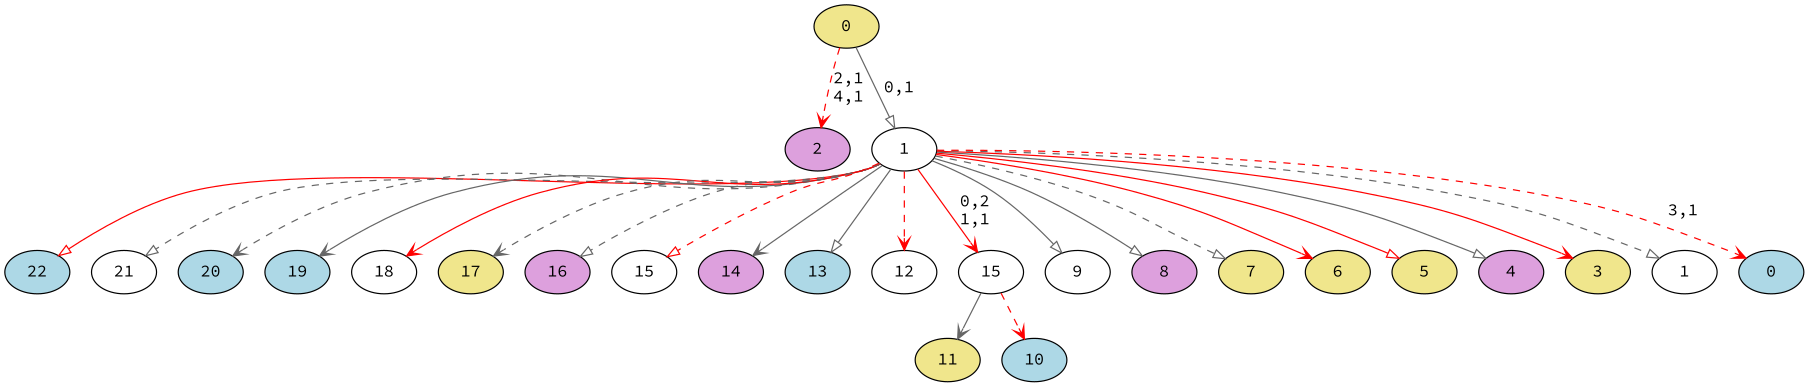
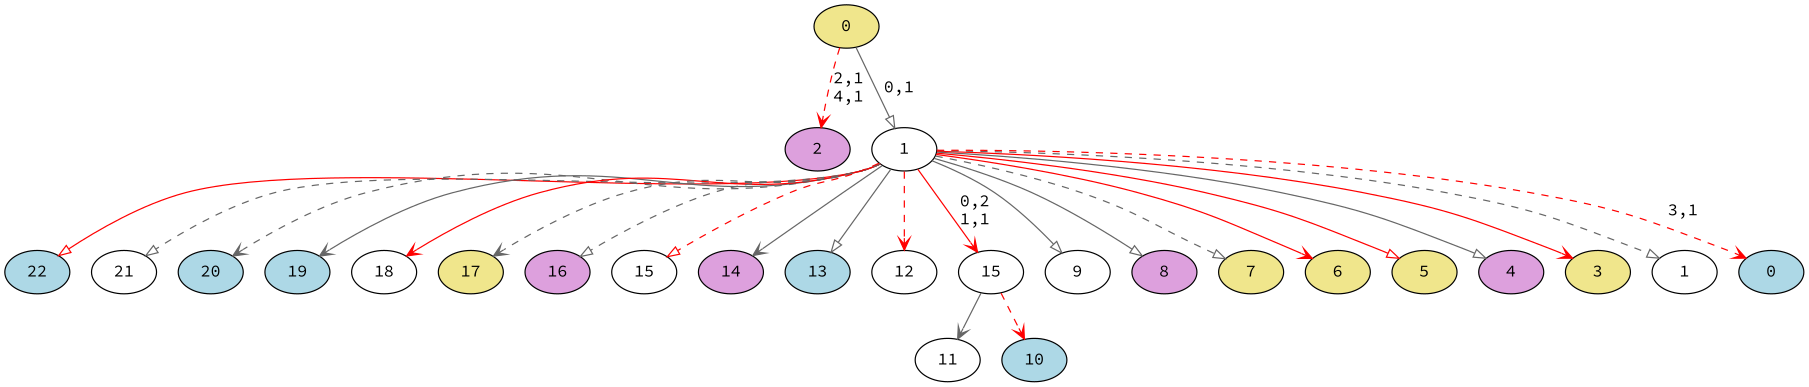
node "11": fillcolor khaki -> white
